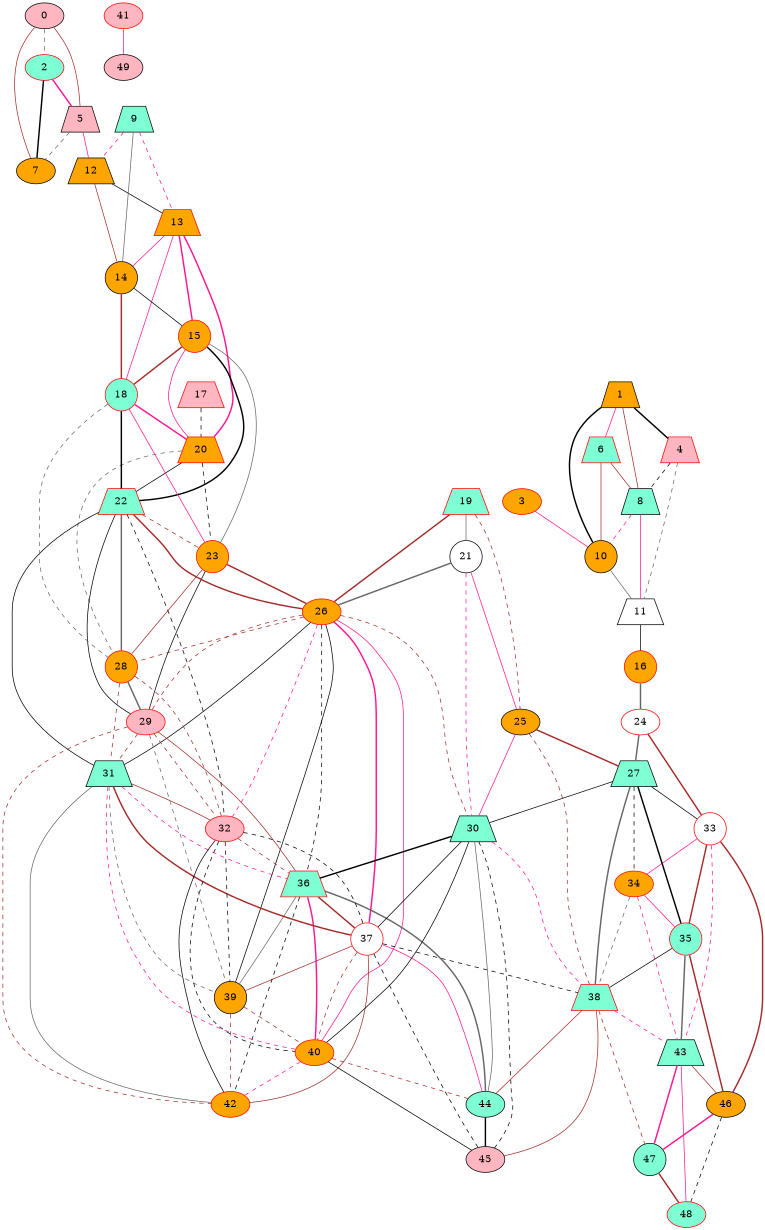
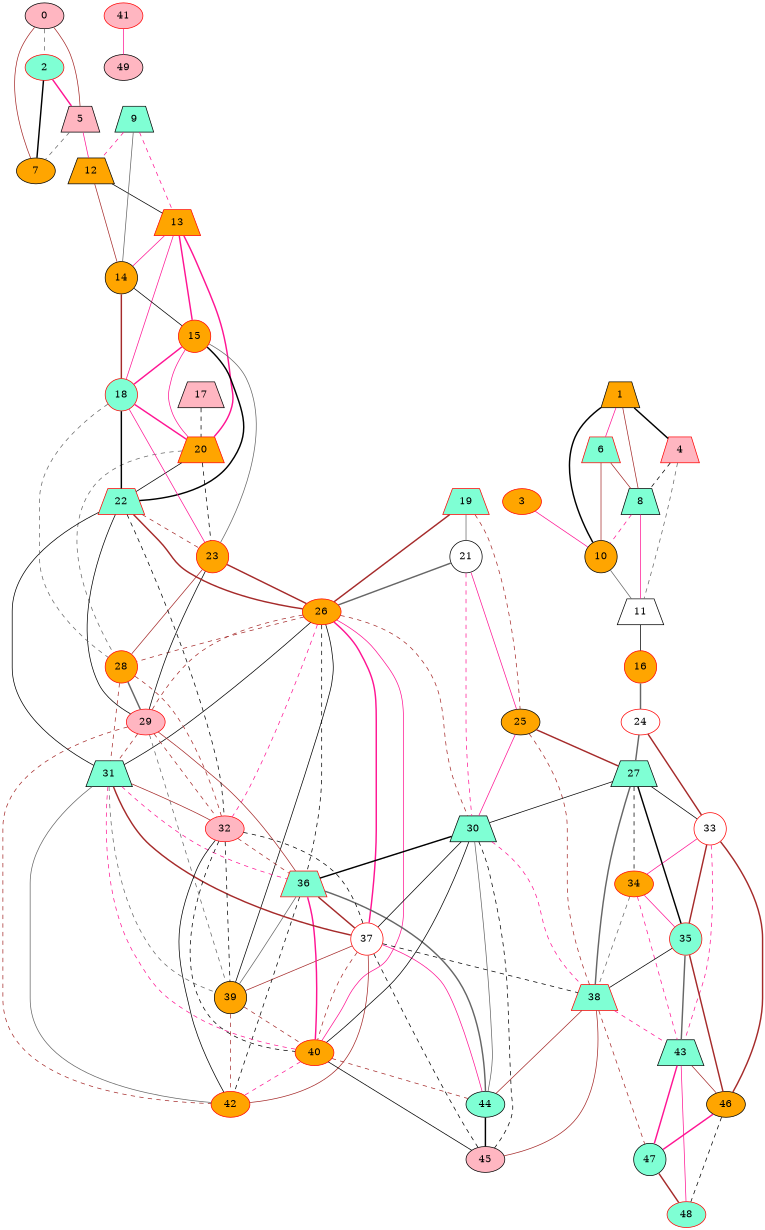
edge "15" -- "18": color brown -> deeppink
node "17": color red -> black
edge "22" -- "28": removed
